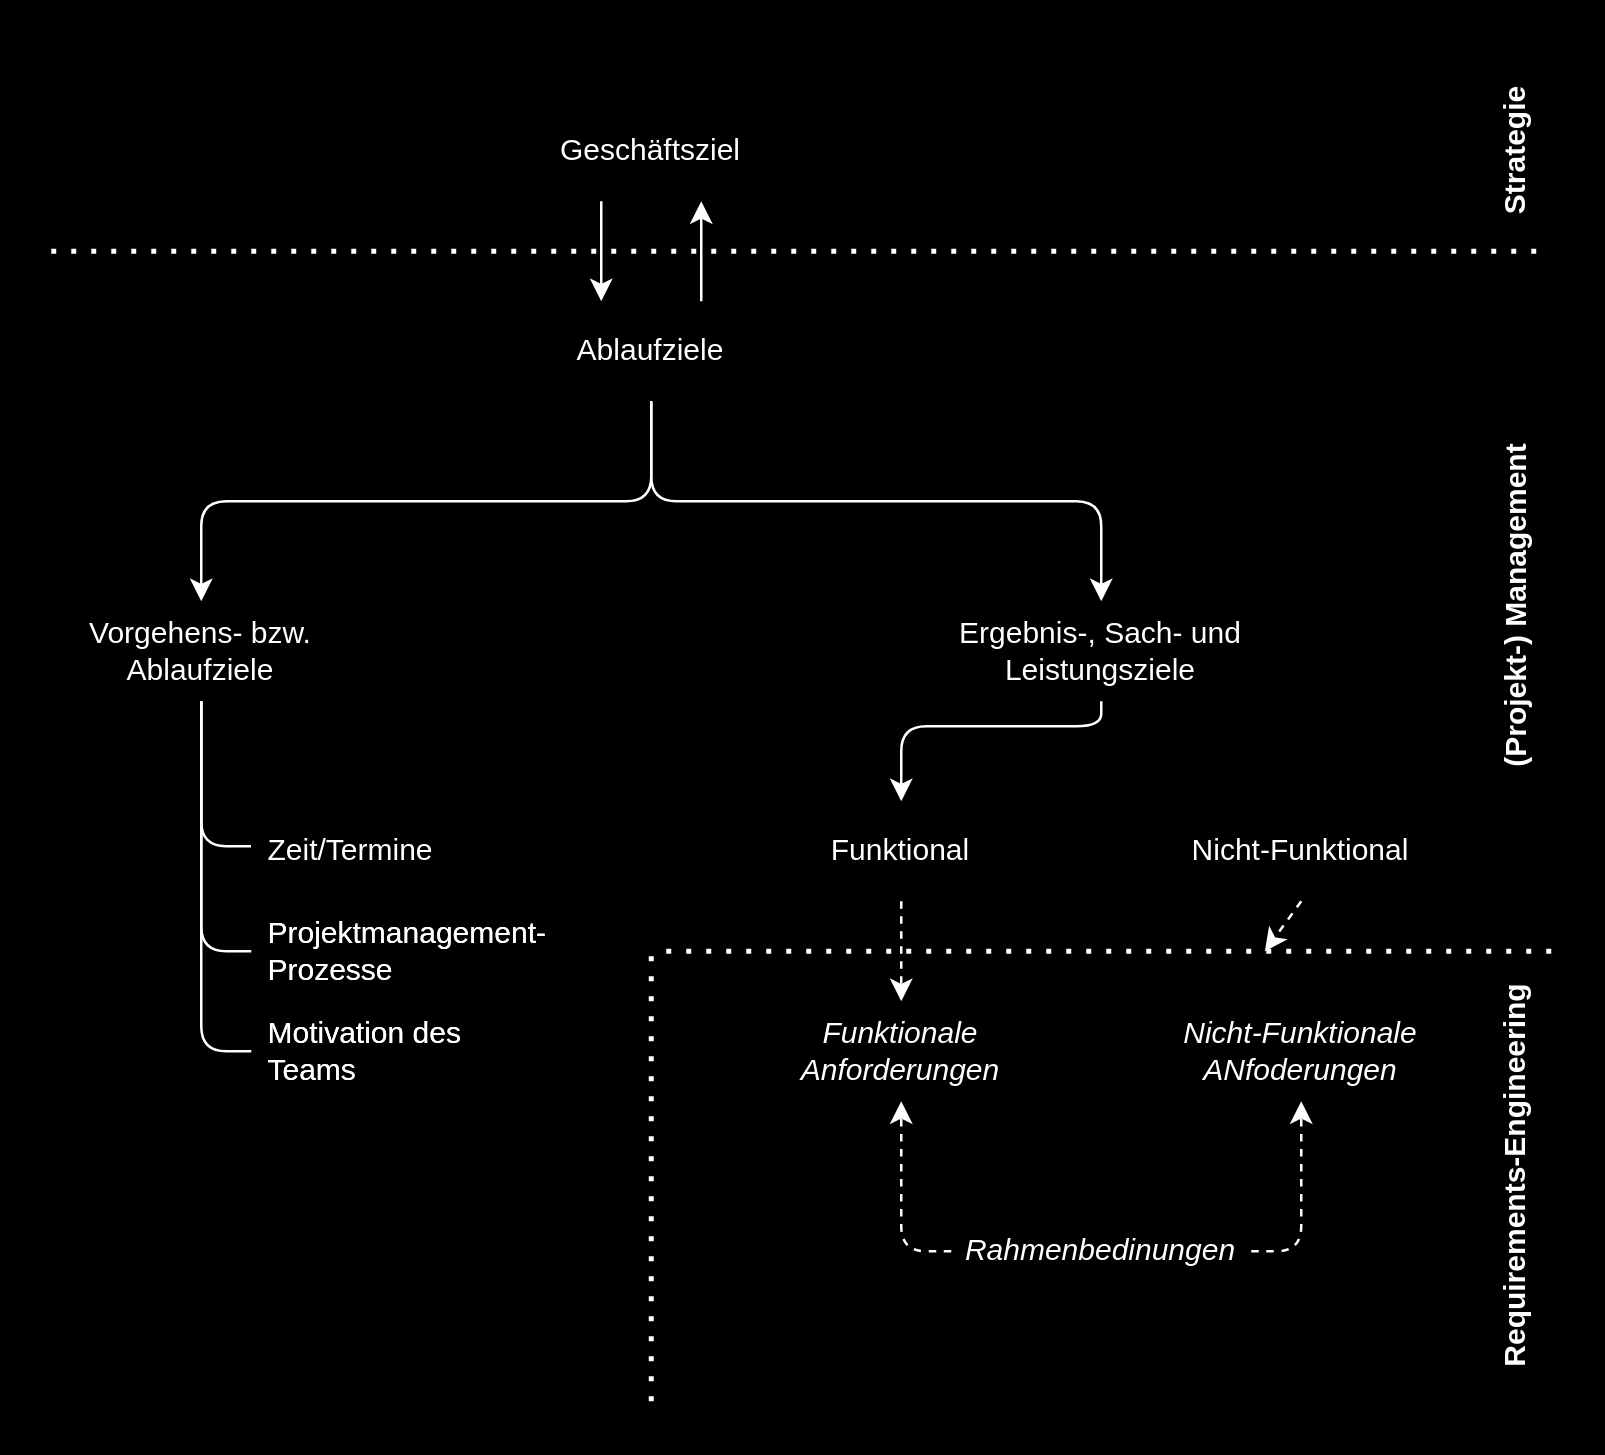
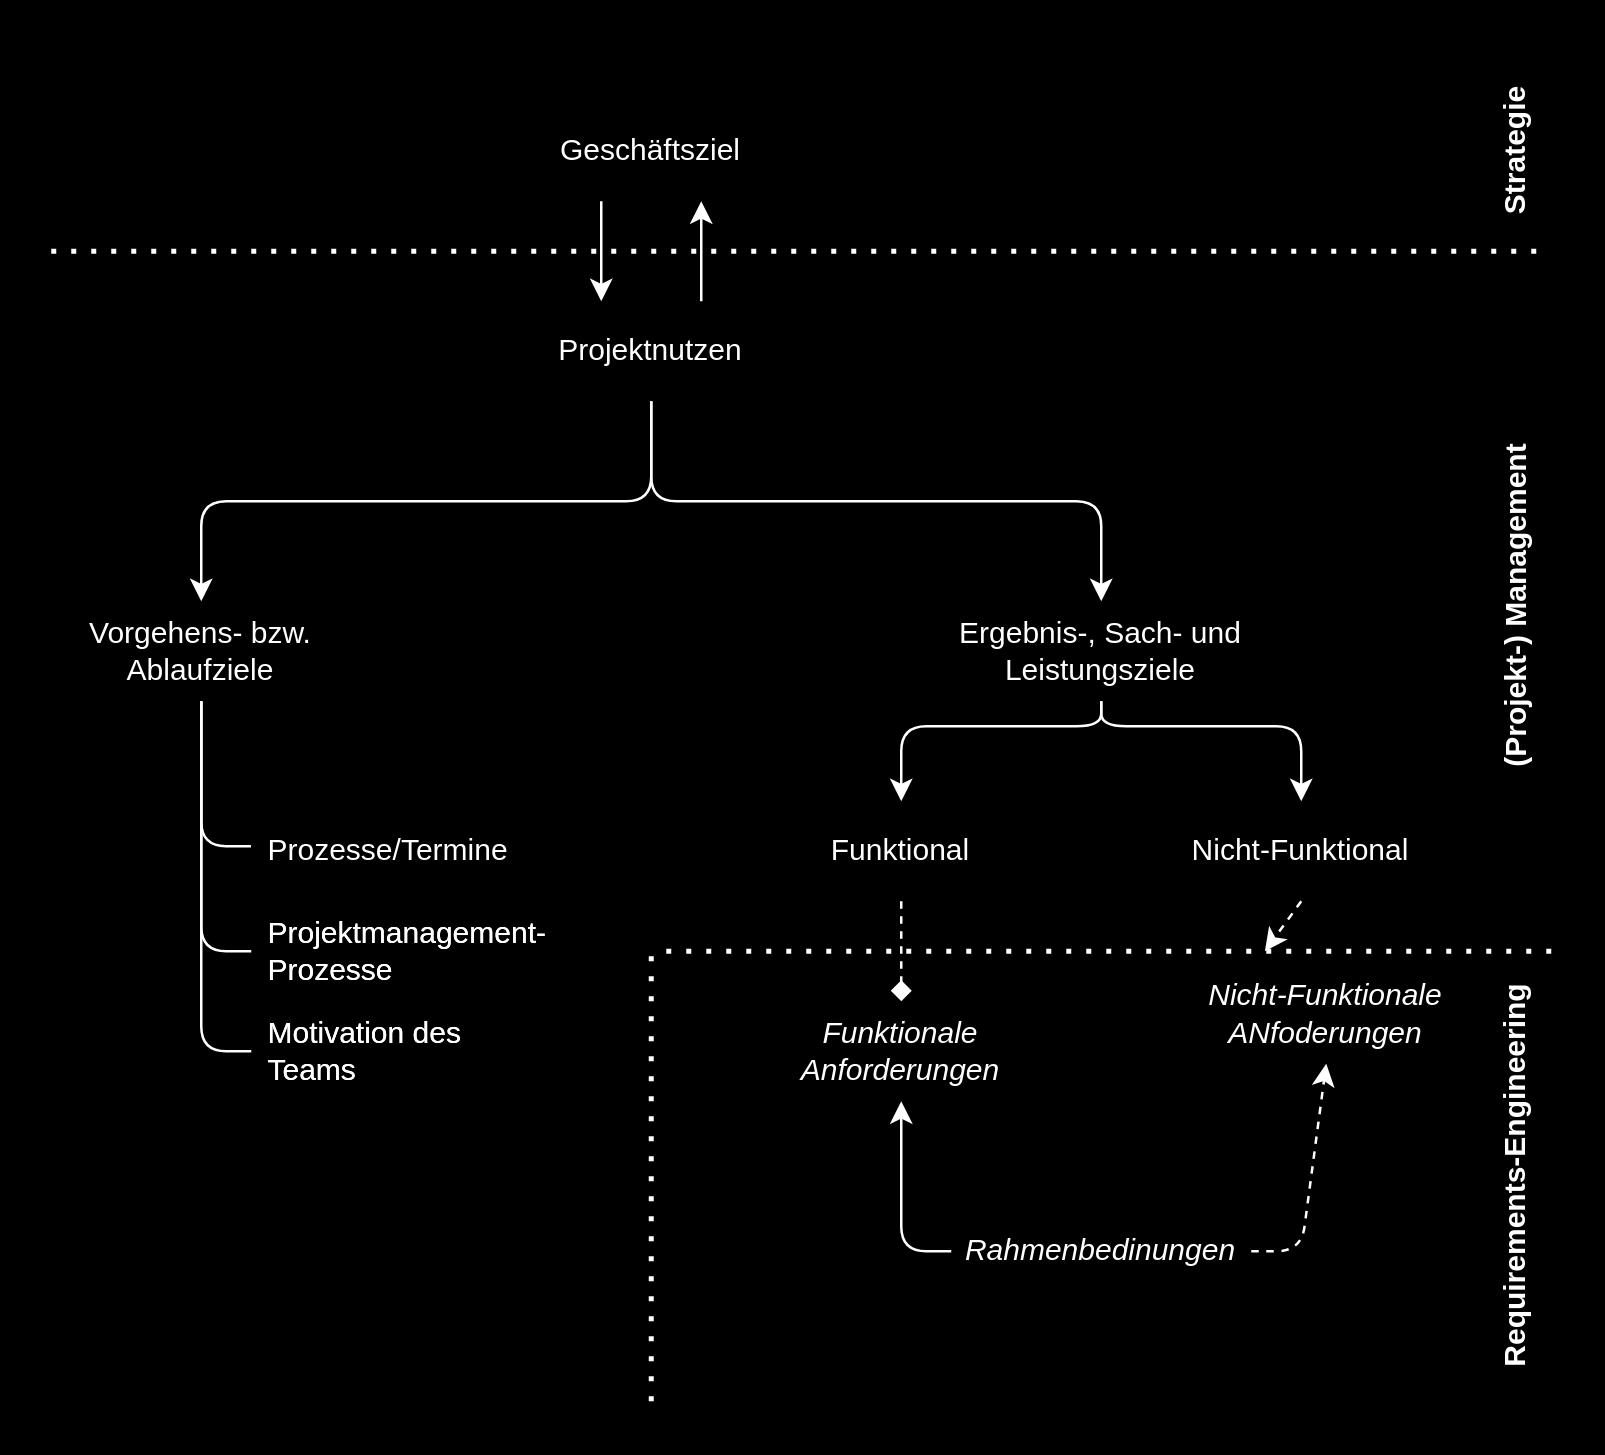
node "Ablaufziele": label "Ablaufziele" -> "Projektnutzen"
edge "Ergebnis-, Sach- und Leistungsziele" -> "Nicht-Funktional": added
node "Zeit/Termine": label "Zeit/Termine" -> "Prozesse/Termine"
edge "Funktional" -> "Funktionale Anforderungen": arrowhead classic -> diamond
node "Nicht-Funktionale ANfoderungen": moved (1301, 1051) -> (1326, 1014)
edge "Rahmenbedinungen" -> "Funktionale Anforderungen": style dashed -> solid
